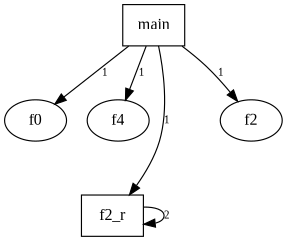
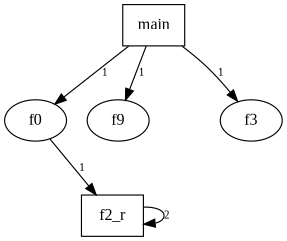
edge "main" -> "f2_r": now "f0" -> "f2_r"
node "f4": label "f4" -> "f9"
node "f2": label "f2" -> "f3"
